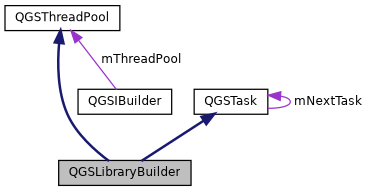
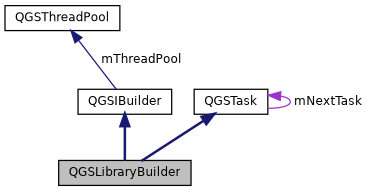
edge "QGSIBuilder" -> "QGSThreadPool": color darkorchid3 -> midnightblue
edge "QGSLibraryBuilder" -> "QGSThreadPool": now "QGSLibraryBuilder" -> "QGSIBuilder"
